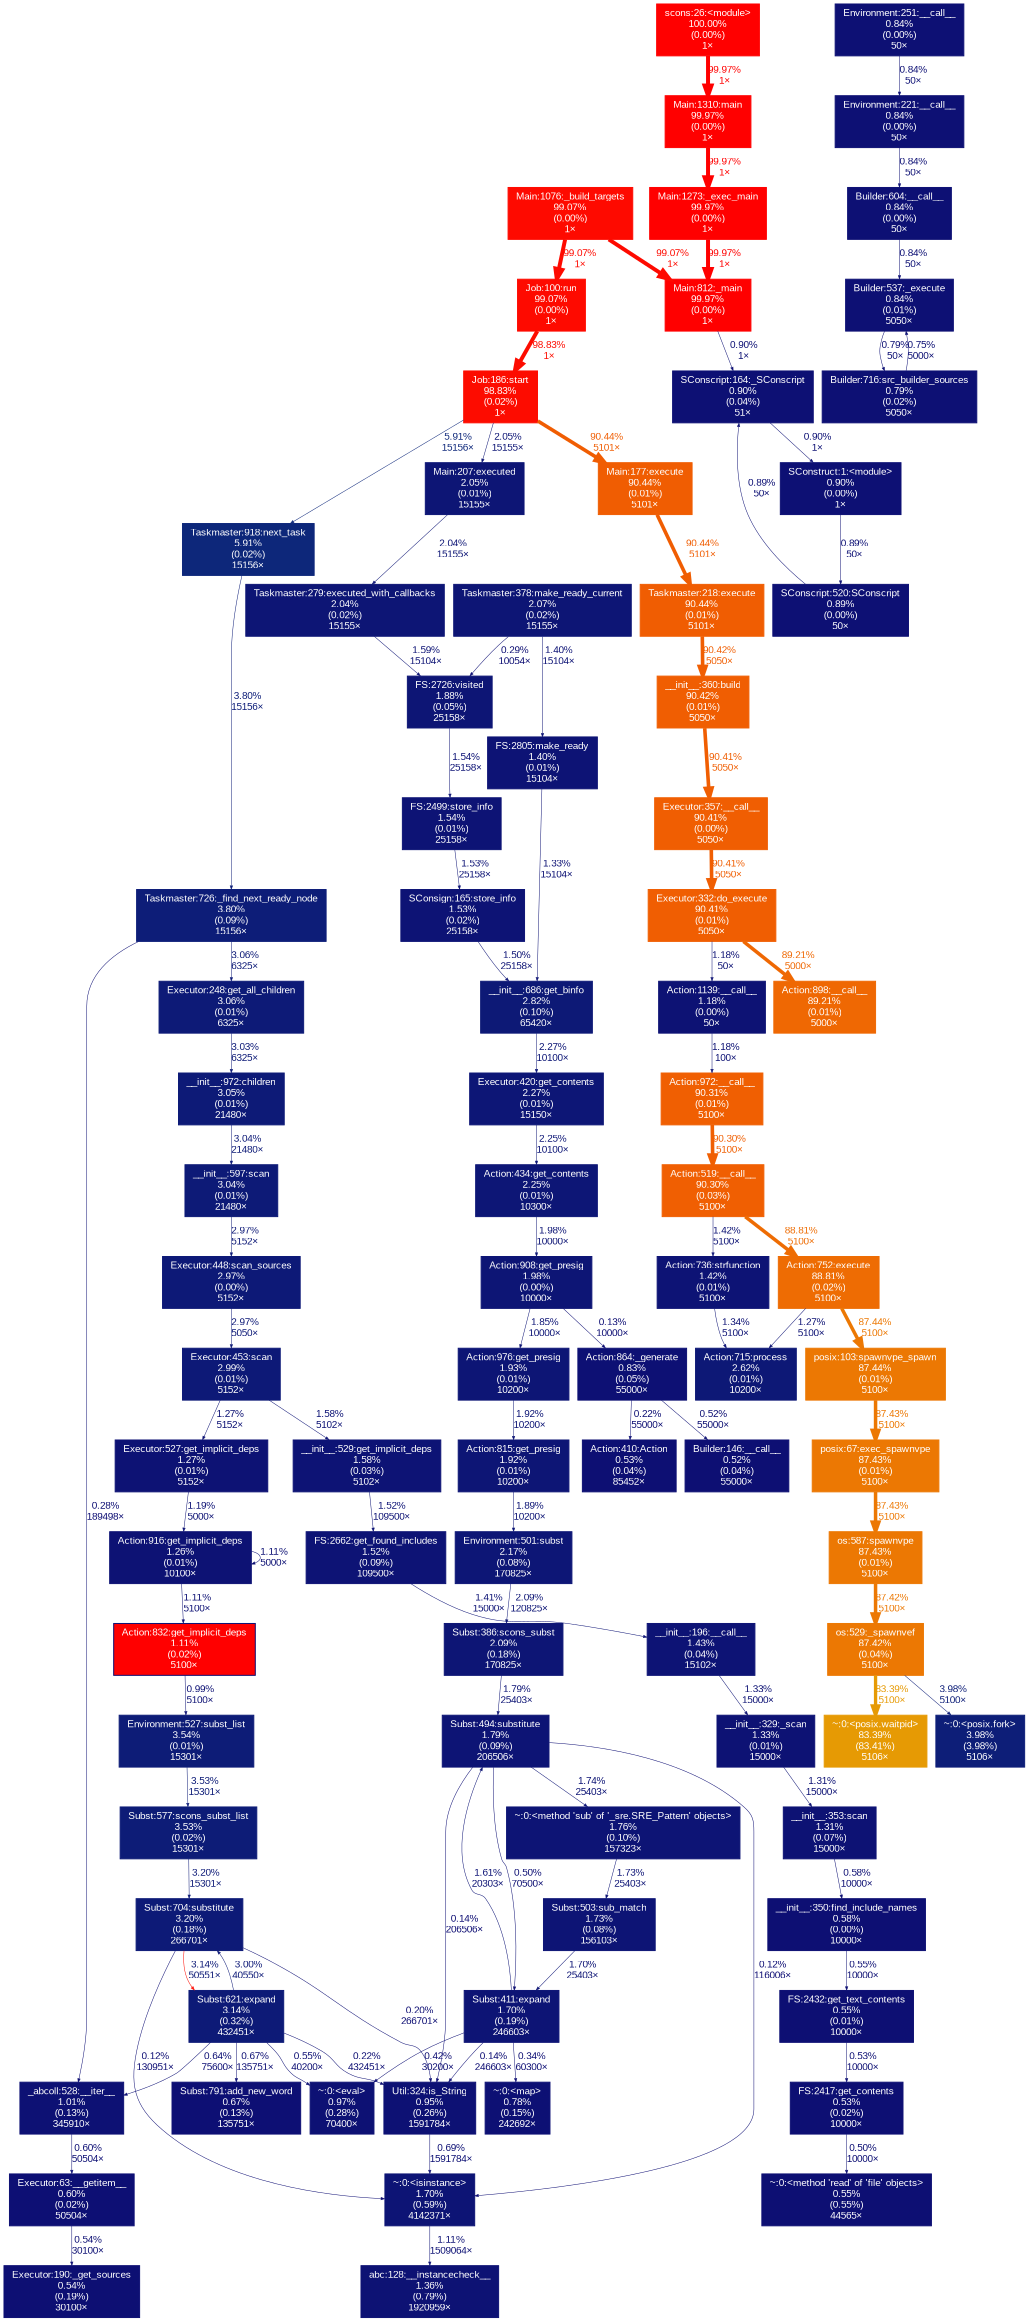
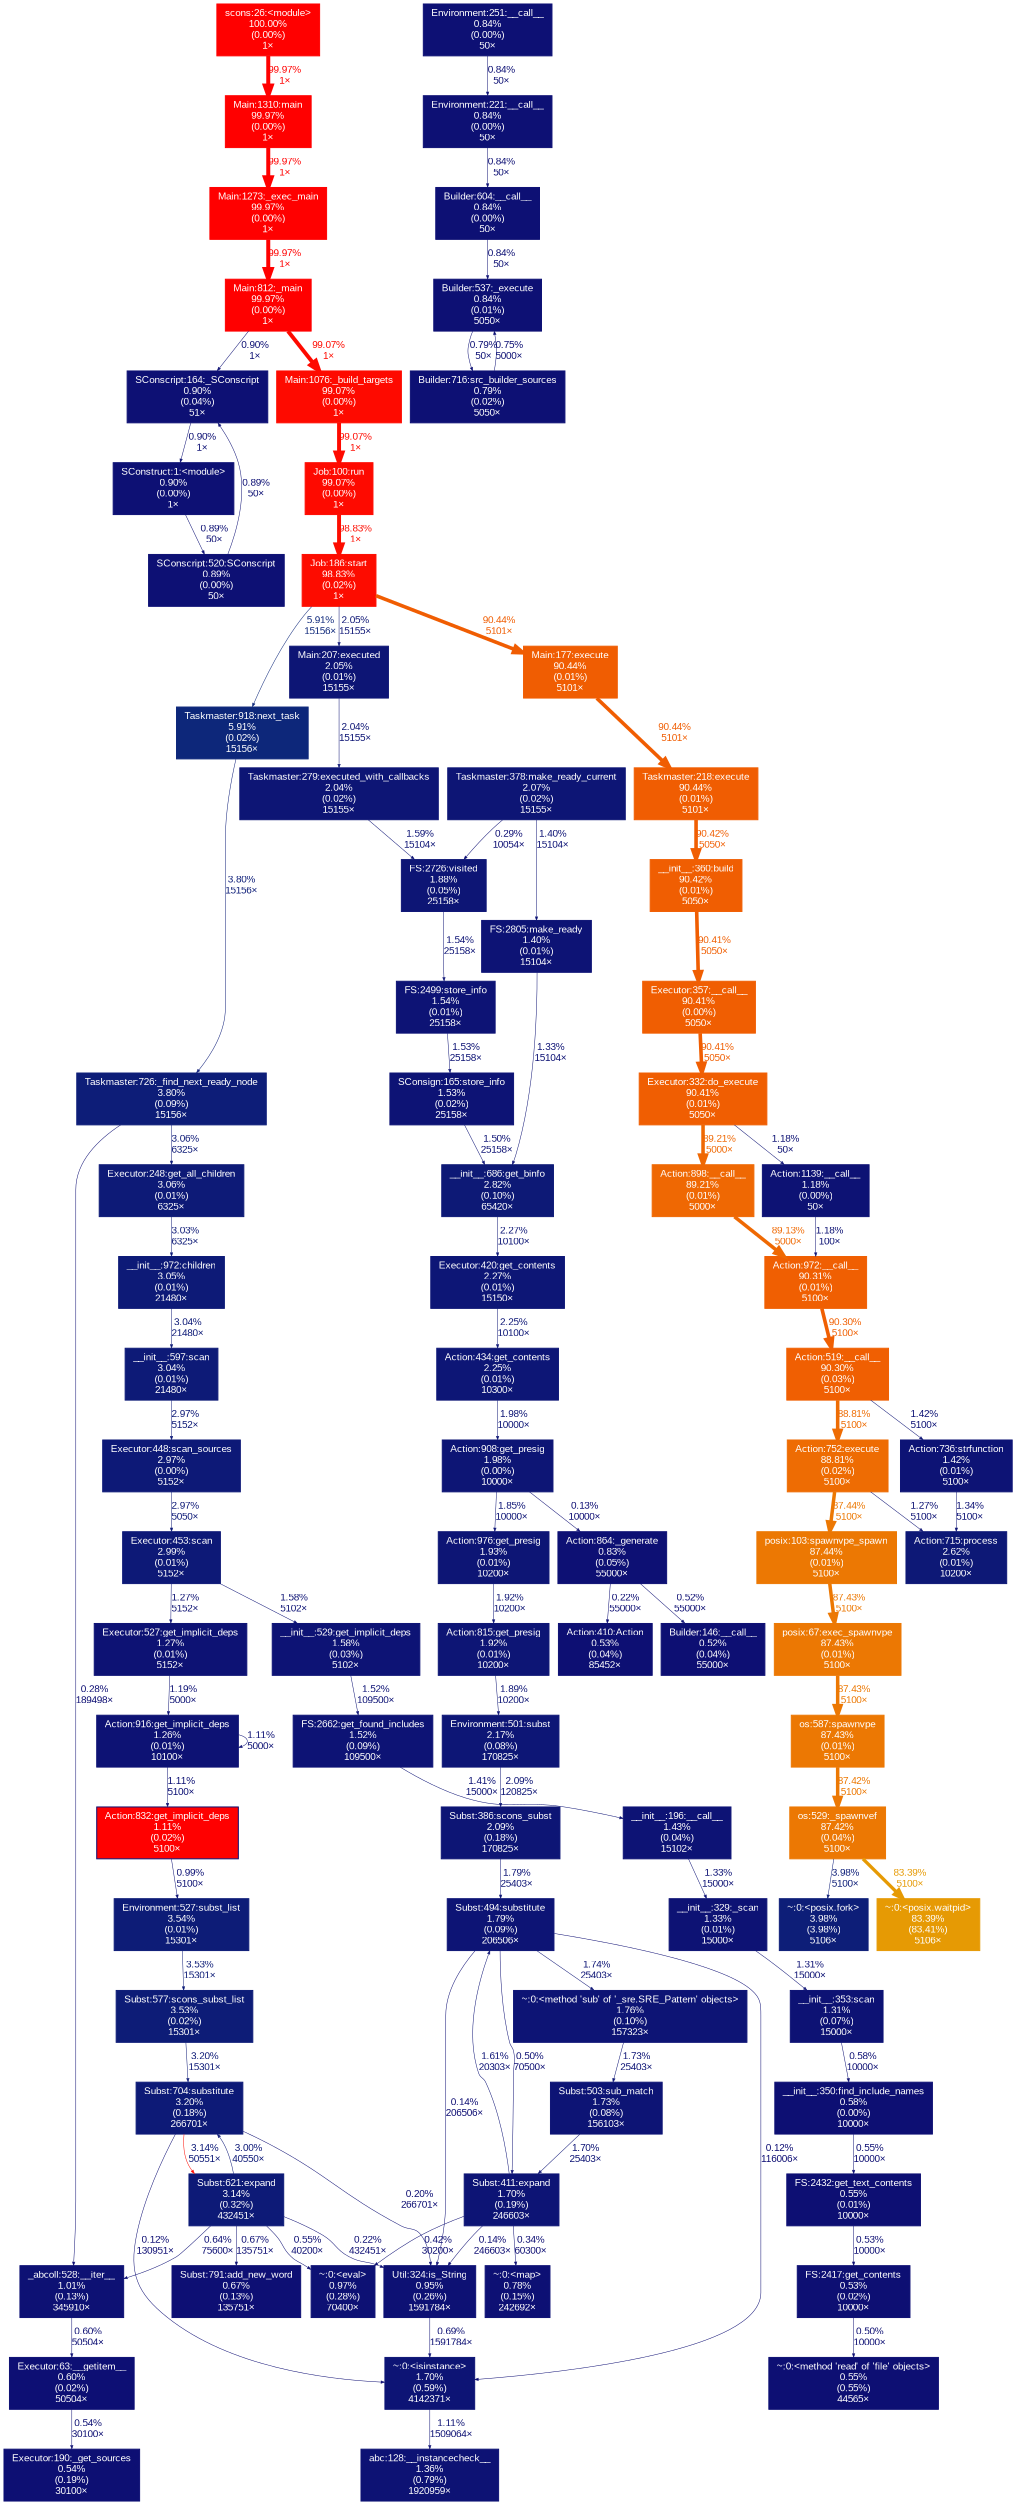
edge "Main:1076:_build_targets 99.07% (0.00%) 1×" -> "Main:812:_main 99.97% (0.00%) 1×": reversed
edge "Action:898:__call__ 89.21% (0.01%) 5000×" -> "Action:972:__call__ 90.31% (0.01%) 5100×": added, label "89.13% 5000×"
